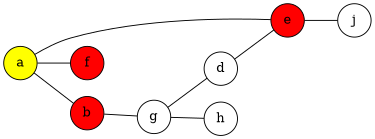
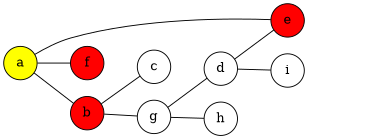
node "j": removed
node "c": added
node "i": added
